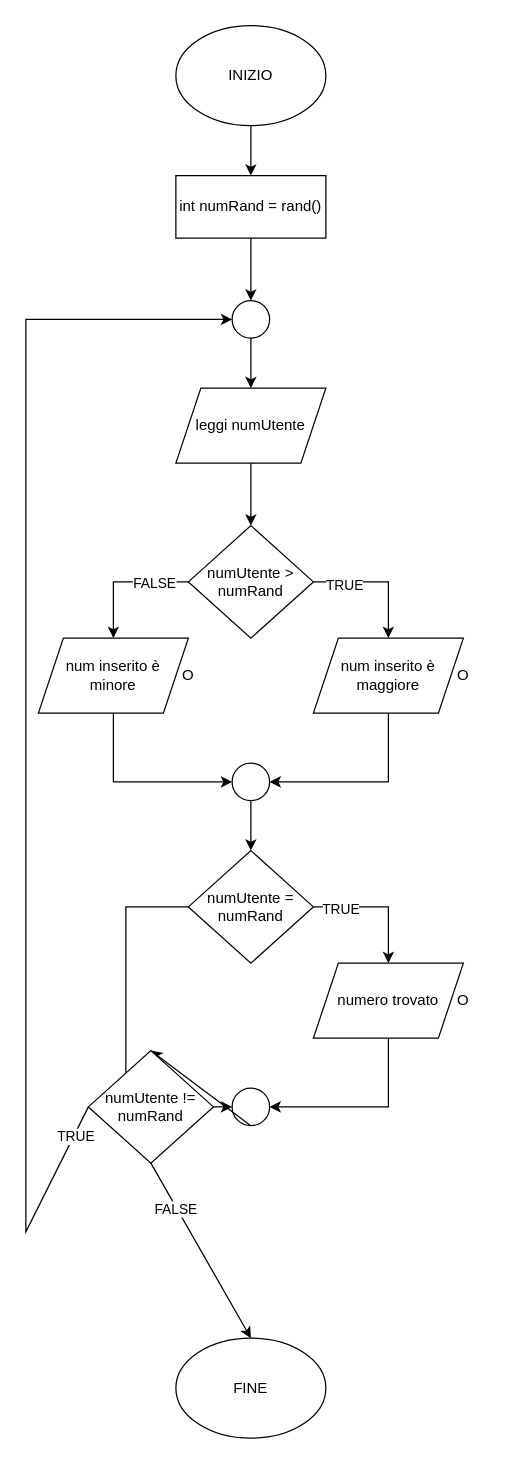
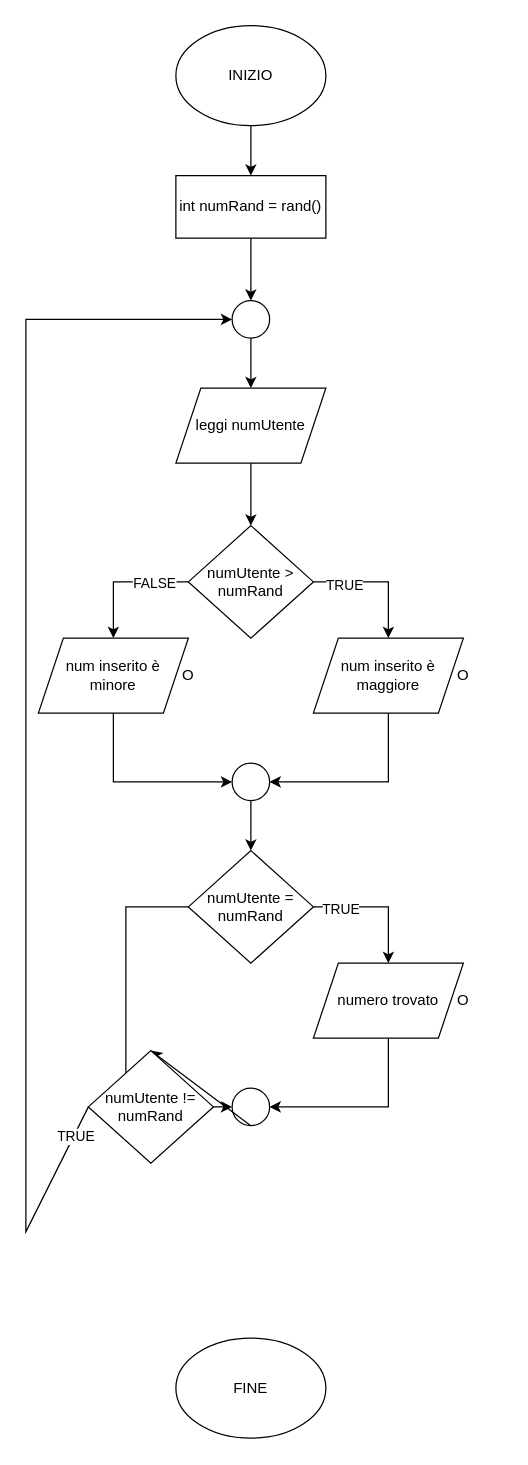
edge "numUtente != numRand" -> "FINE": removed, label "FALSE"
